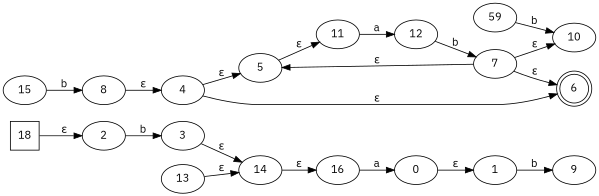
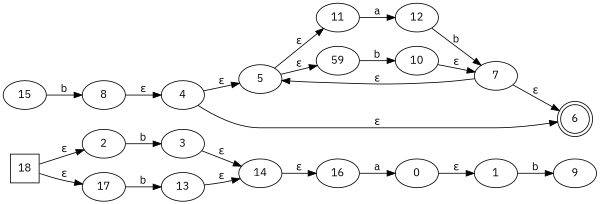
edge "7" -> "10": reversed
edge "5" -> "59": added, label "ɛ"
node "17": added
